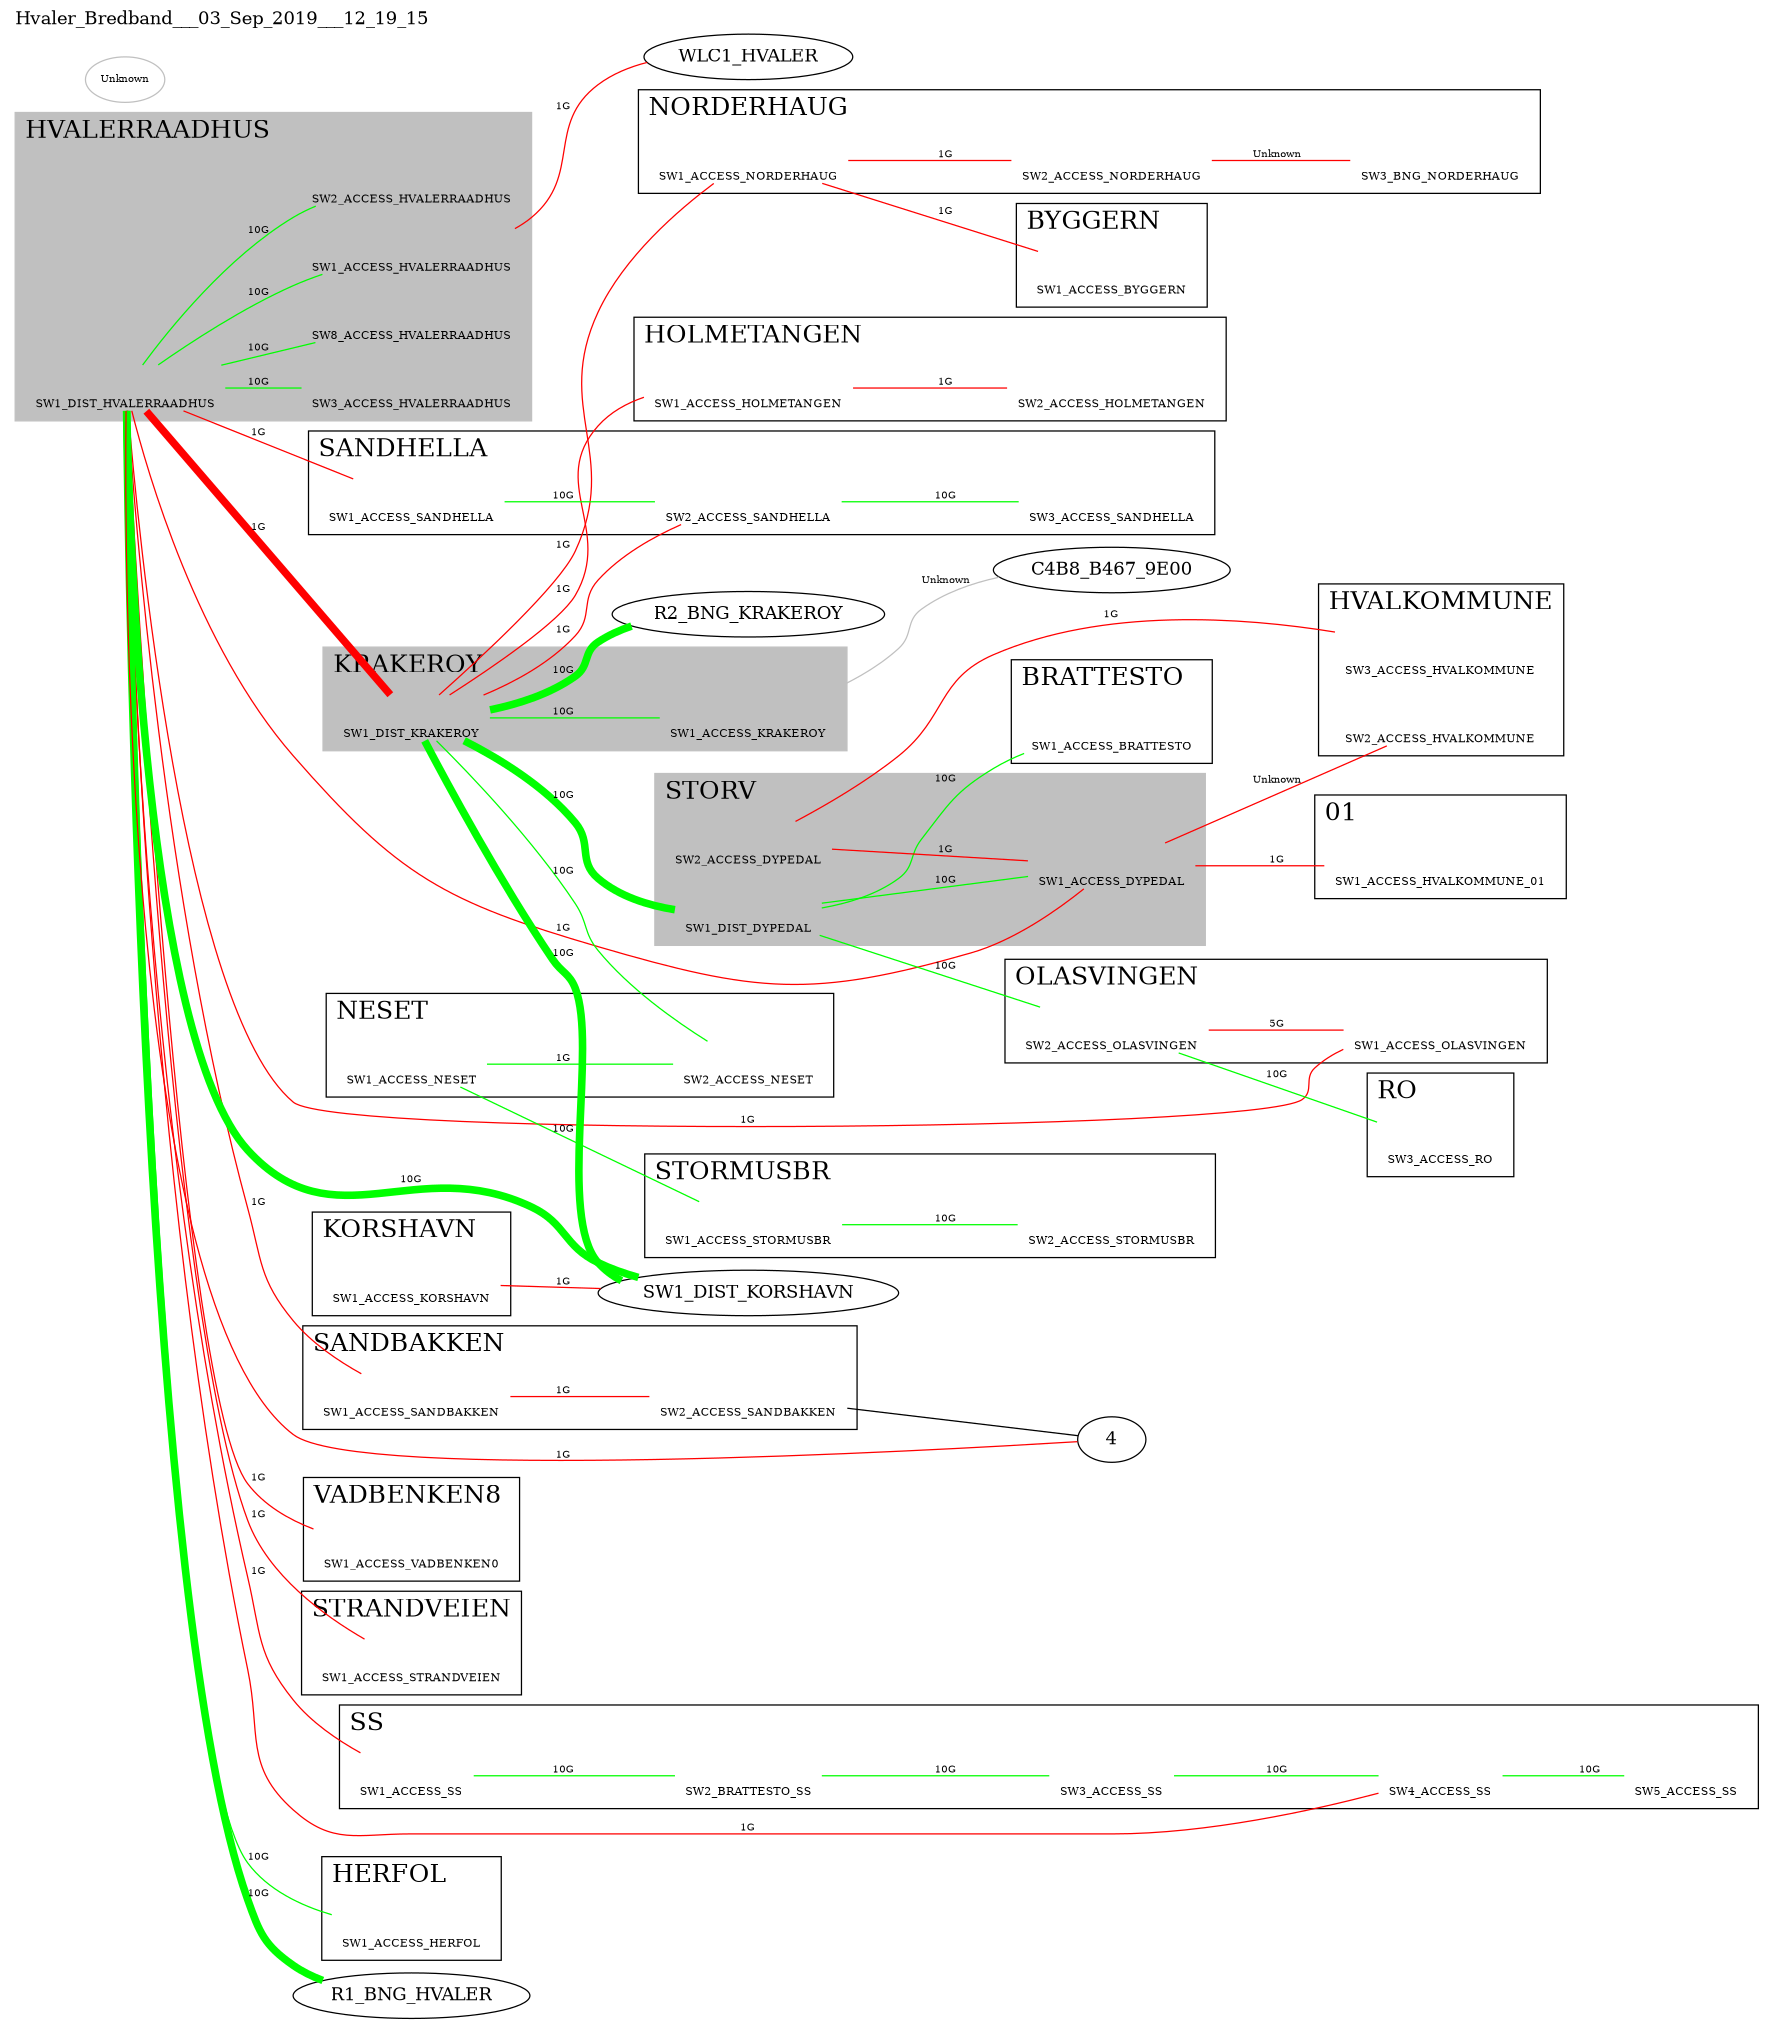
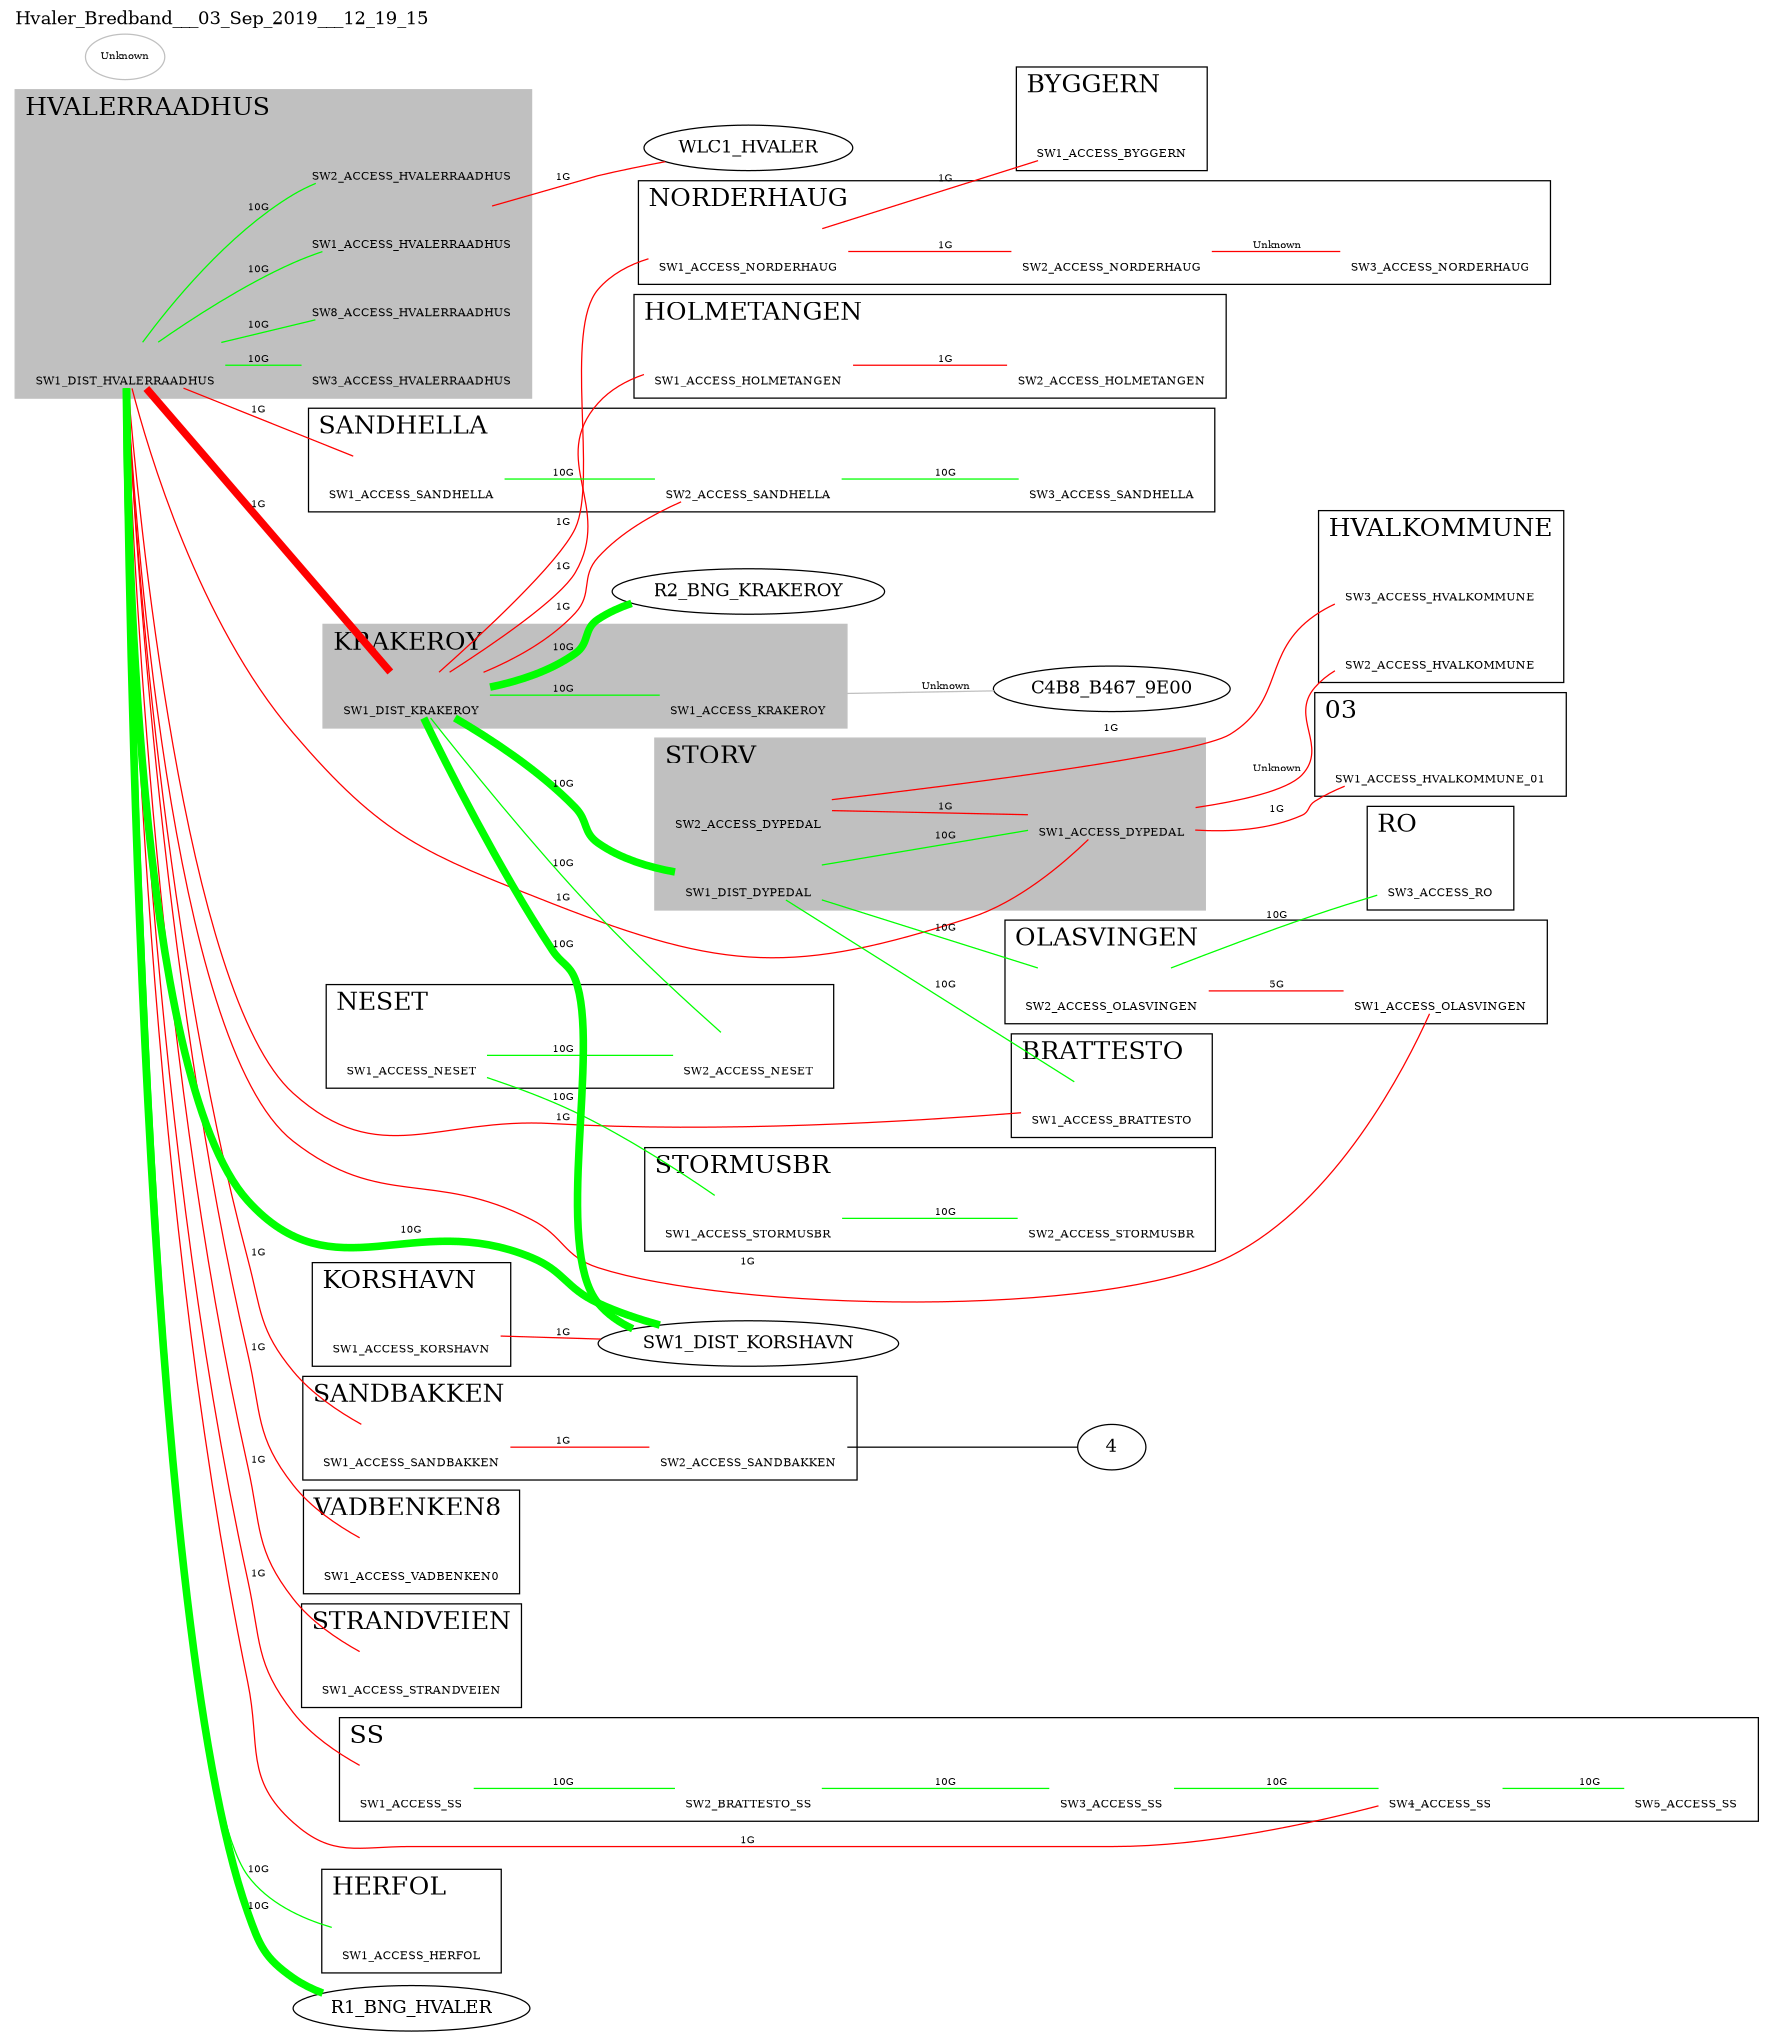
node "SW3_BNG_NORDERHAUG": label "SW3_BNG_NORDERHAUG" -> "SW3_ACCESS_NORDERHAUG"
cluster "01": label "01" -> "03"
edge "SW1_ACCESS_NESET" -- "SW2_ACCESS_NESET": label "1G" -> "10G"
edge "SW1_DIST_HVALERRAADHUS" -- "4": now "SW1_DIST_HVALERRAADHUS" -- "SW1_ACCESS_BRATTESTO"
